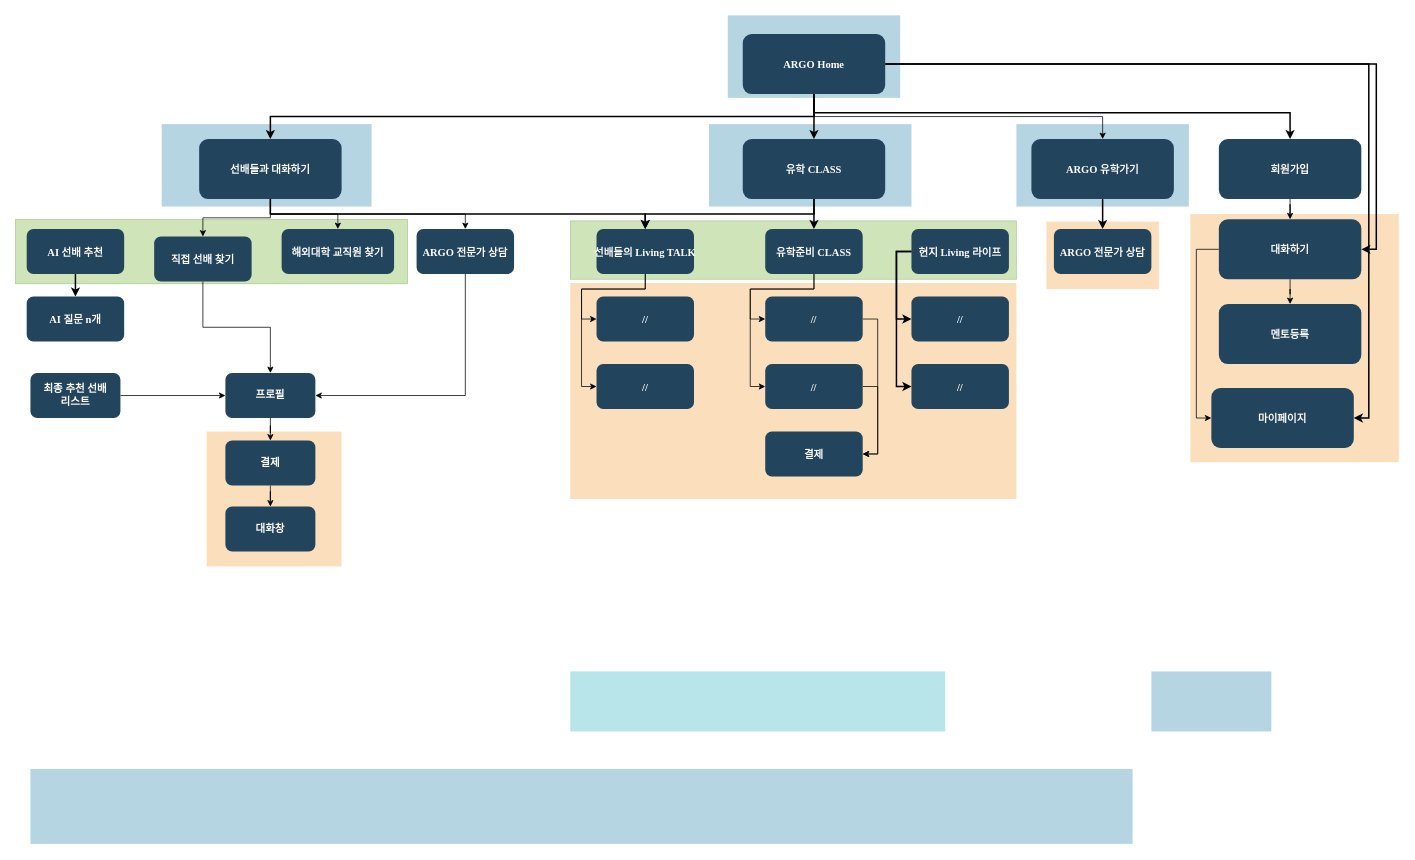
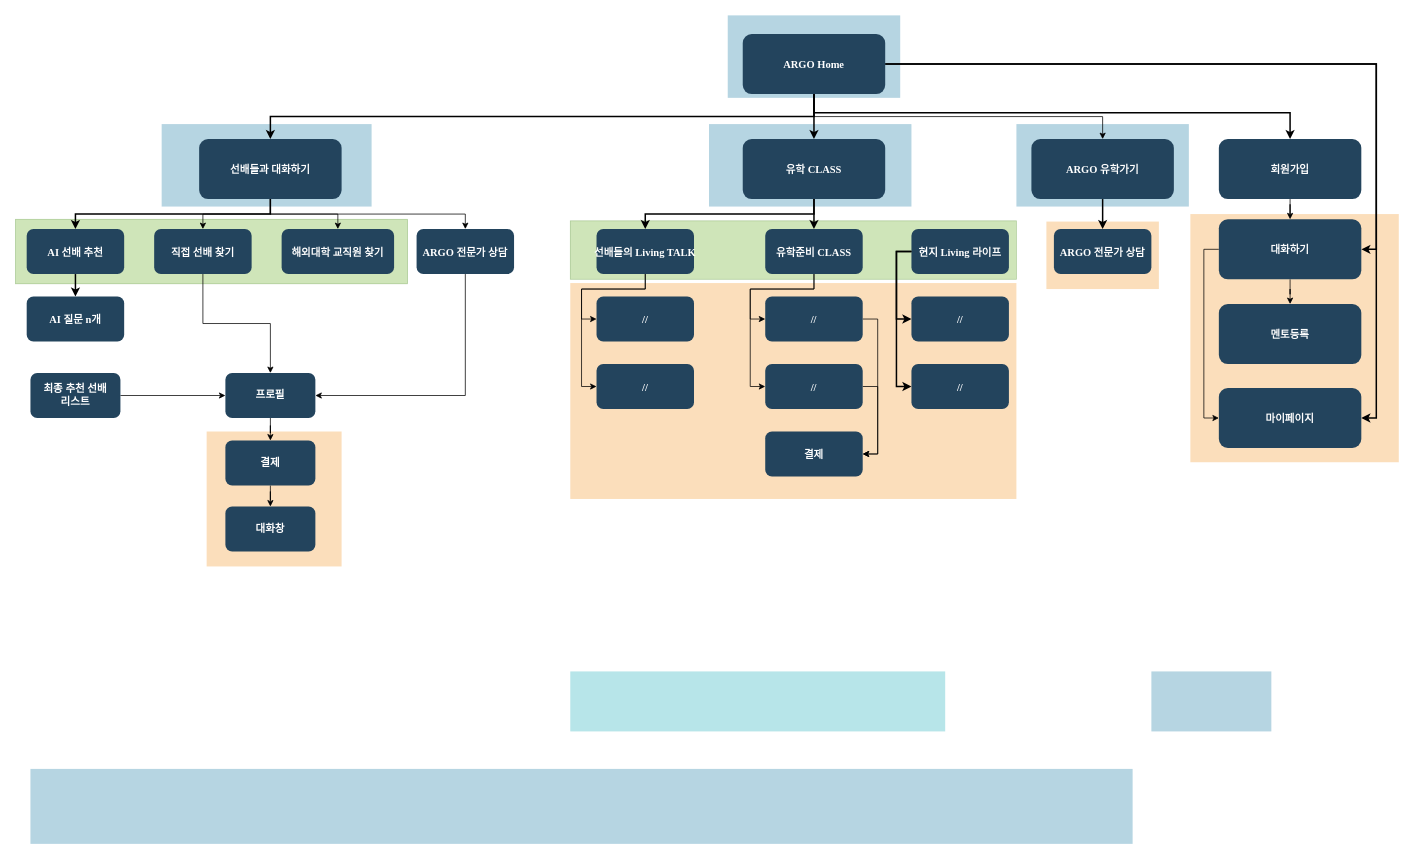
edge "선배들과 대화하기" -> "선배들의 Living TALK": now "선배들과 대화하기" -> "AI 선배 추천"
node "직접 선배 찾기": moved (203, 259) -> (203, 252)
node "마이페이지": moved (1283, 418) -> (1290, 418)
